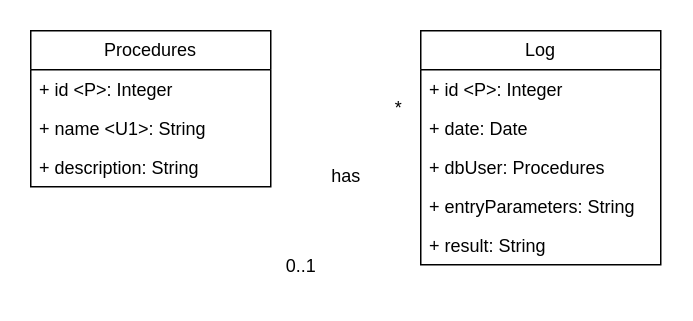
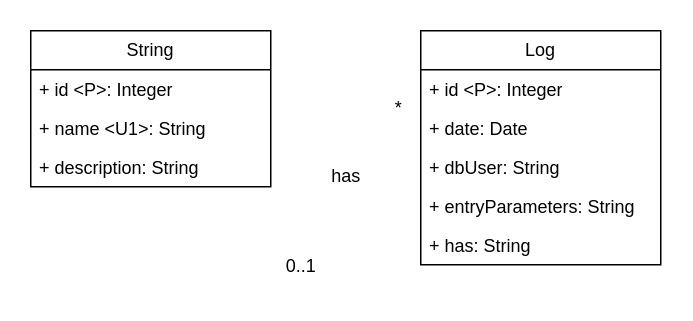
node "Procedures": label "Procedures" -> "String"
node "+ dbUser: Procedures": label "+ dbUser: Procedures" -> "+ dbUser: String"
node "+ result: String": label "+ result: String" -> "+ has: String"
